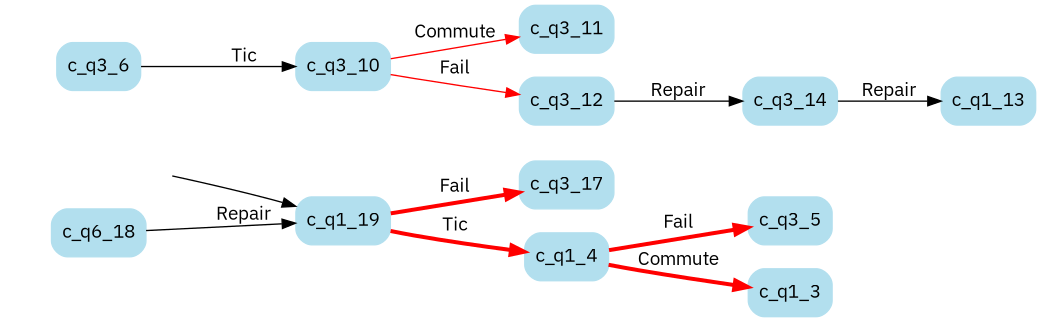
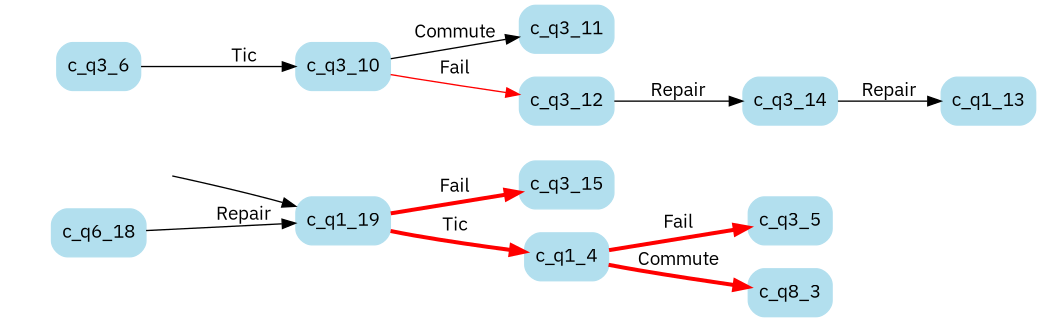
edge "c_q3_10" -> "c_q3_11": color red -> black
node "c_q3_17": label "c_q3_17" -> "c_q3_15"
node "c_q1_3": label "c_q1_3" -> "c_q8_3"
